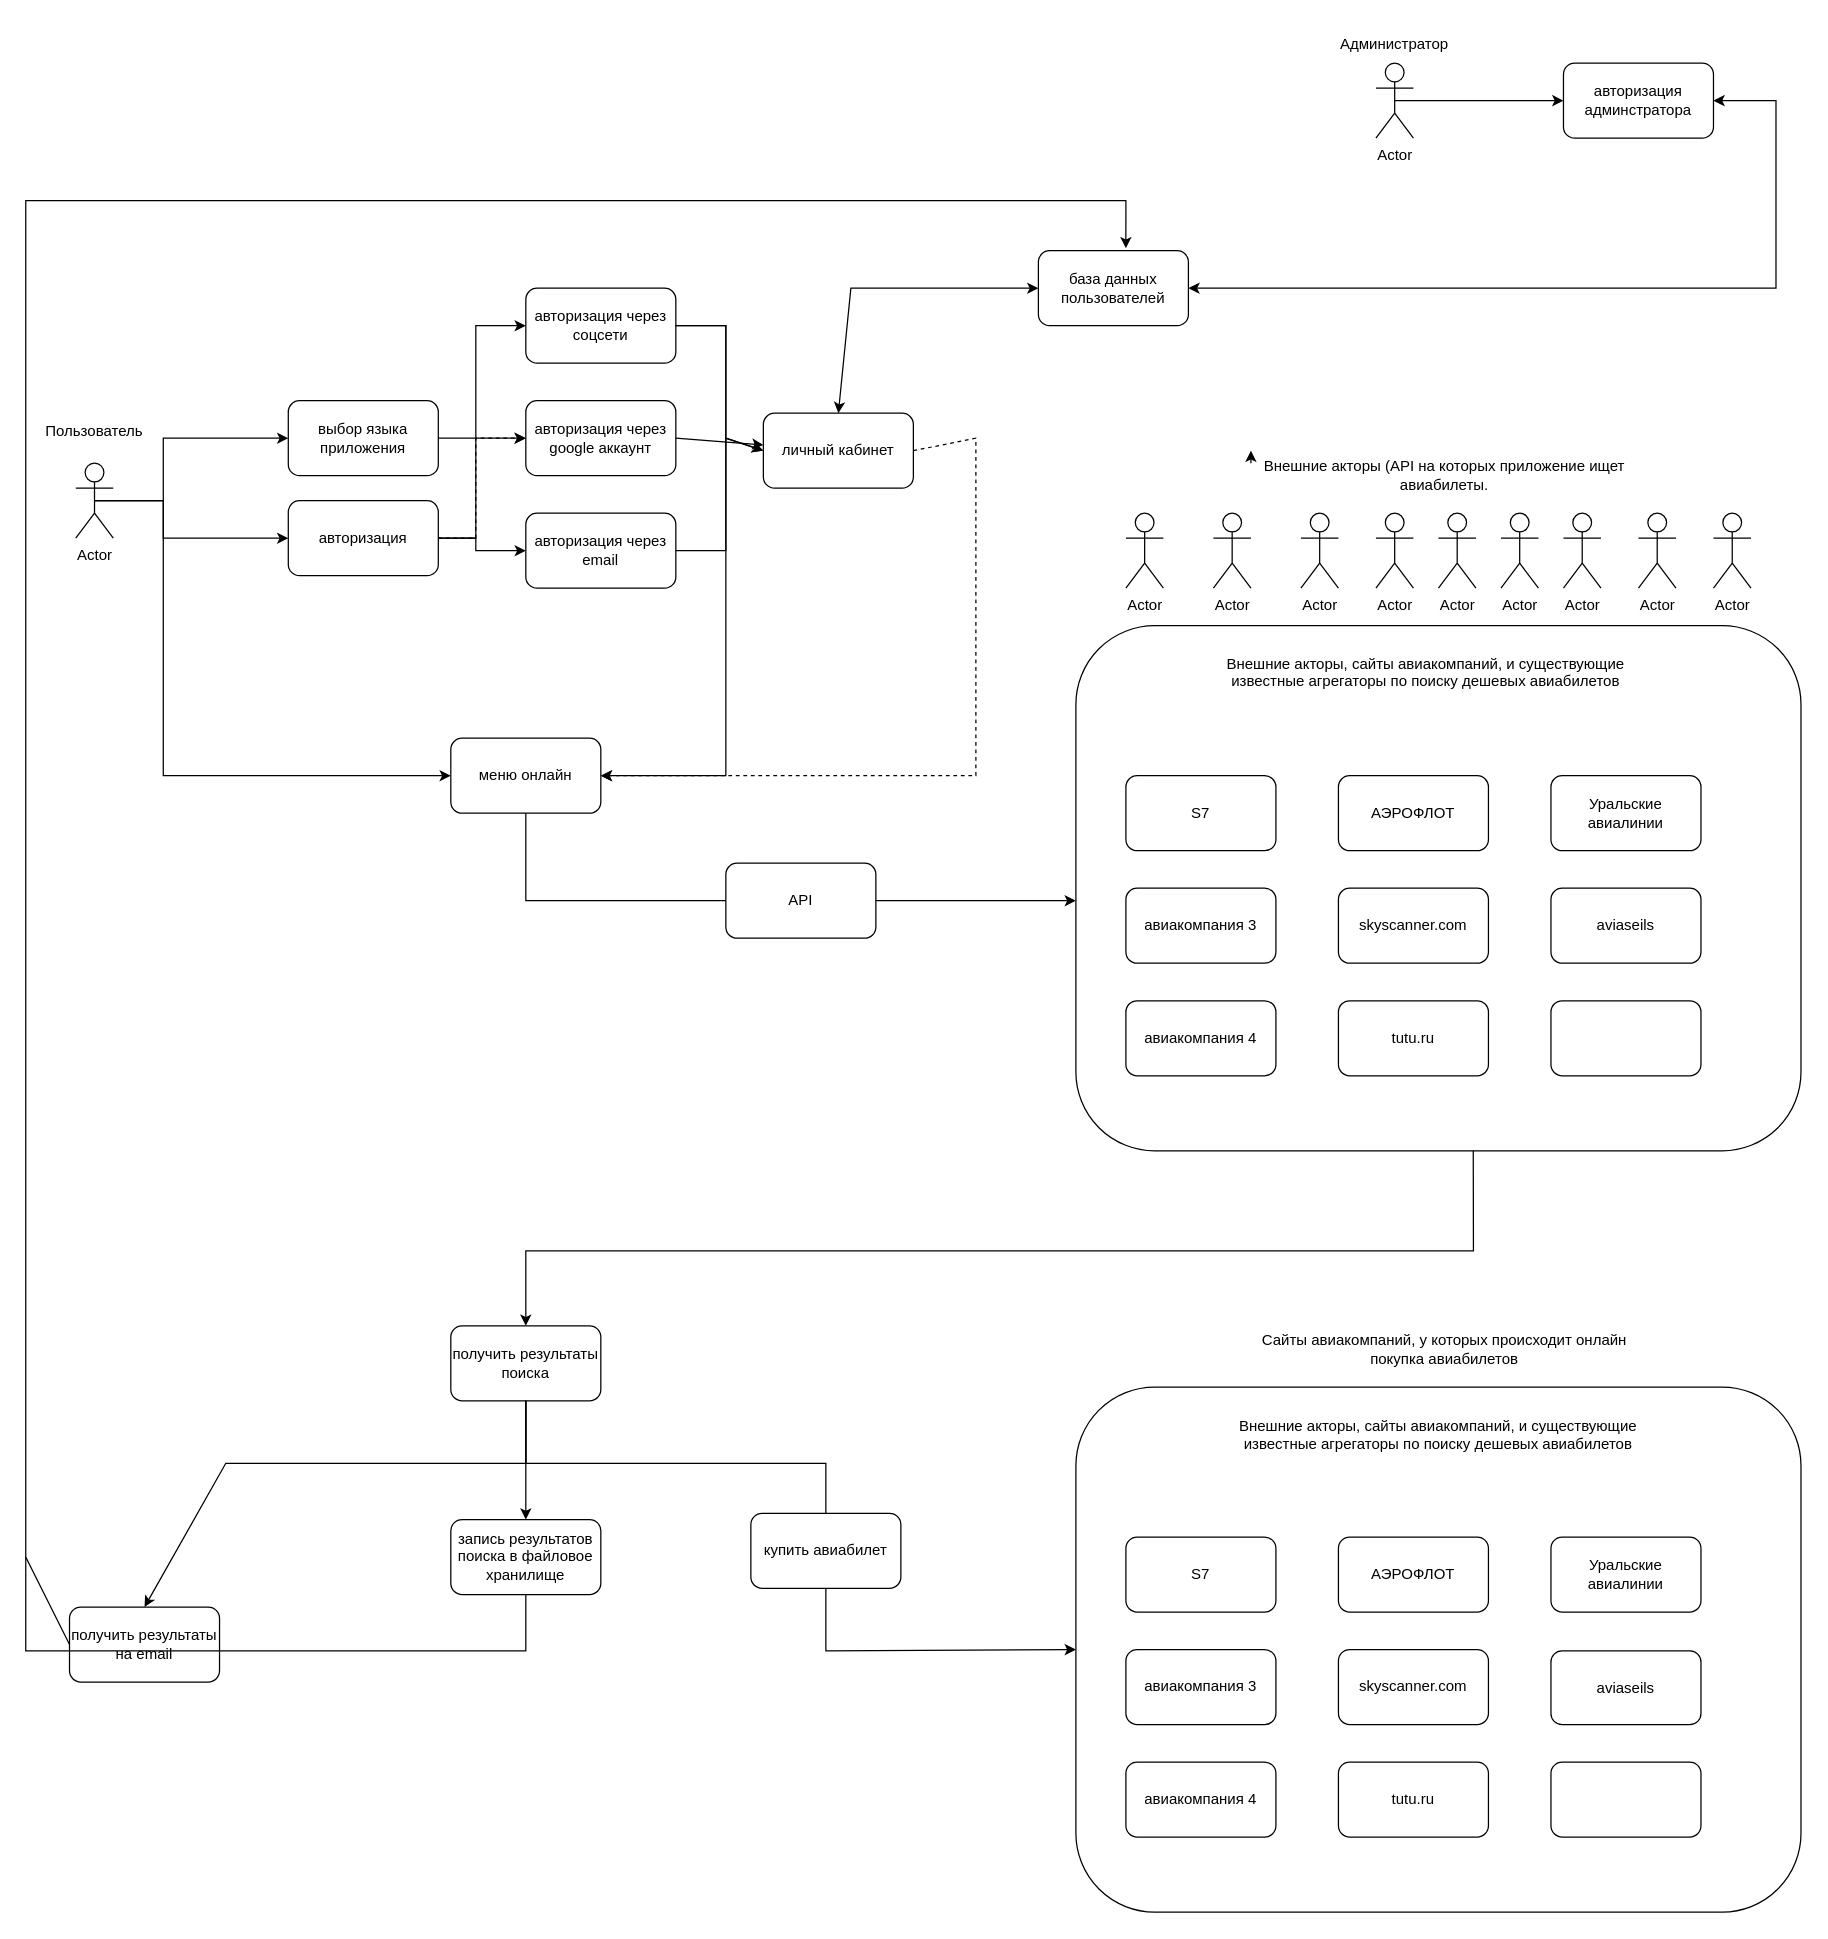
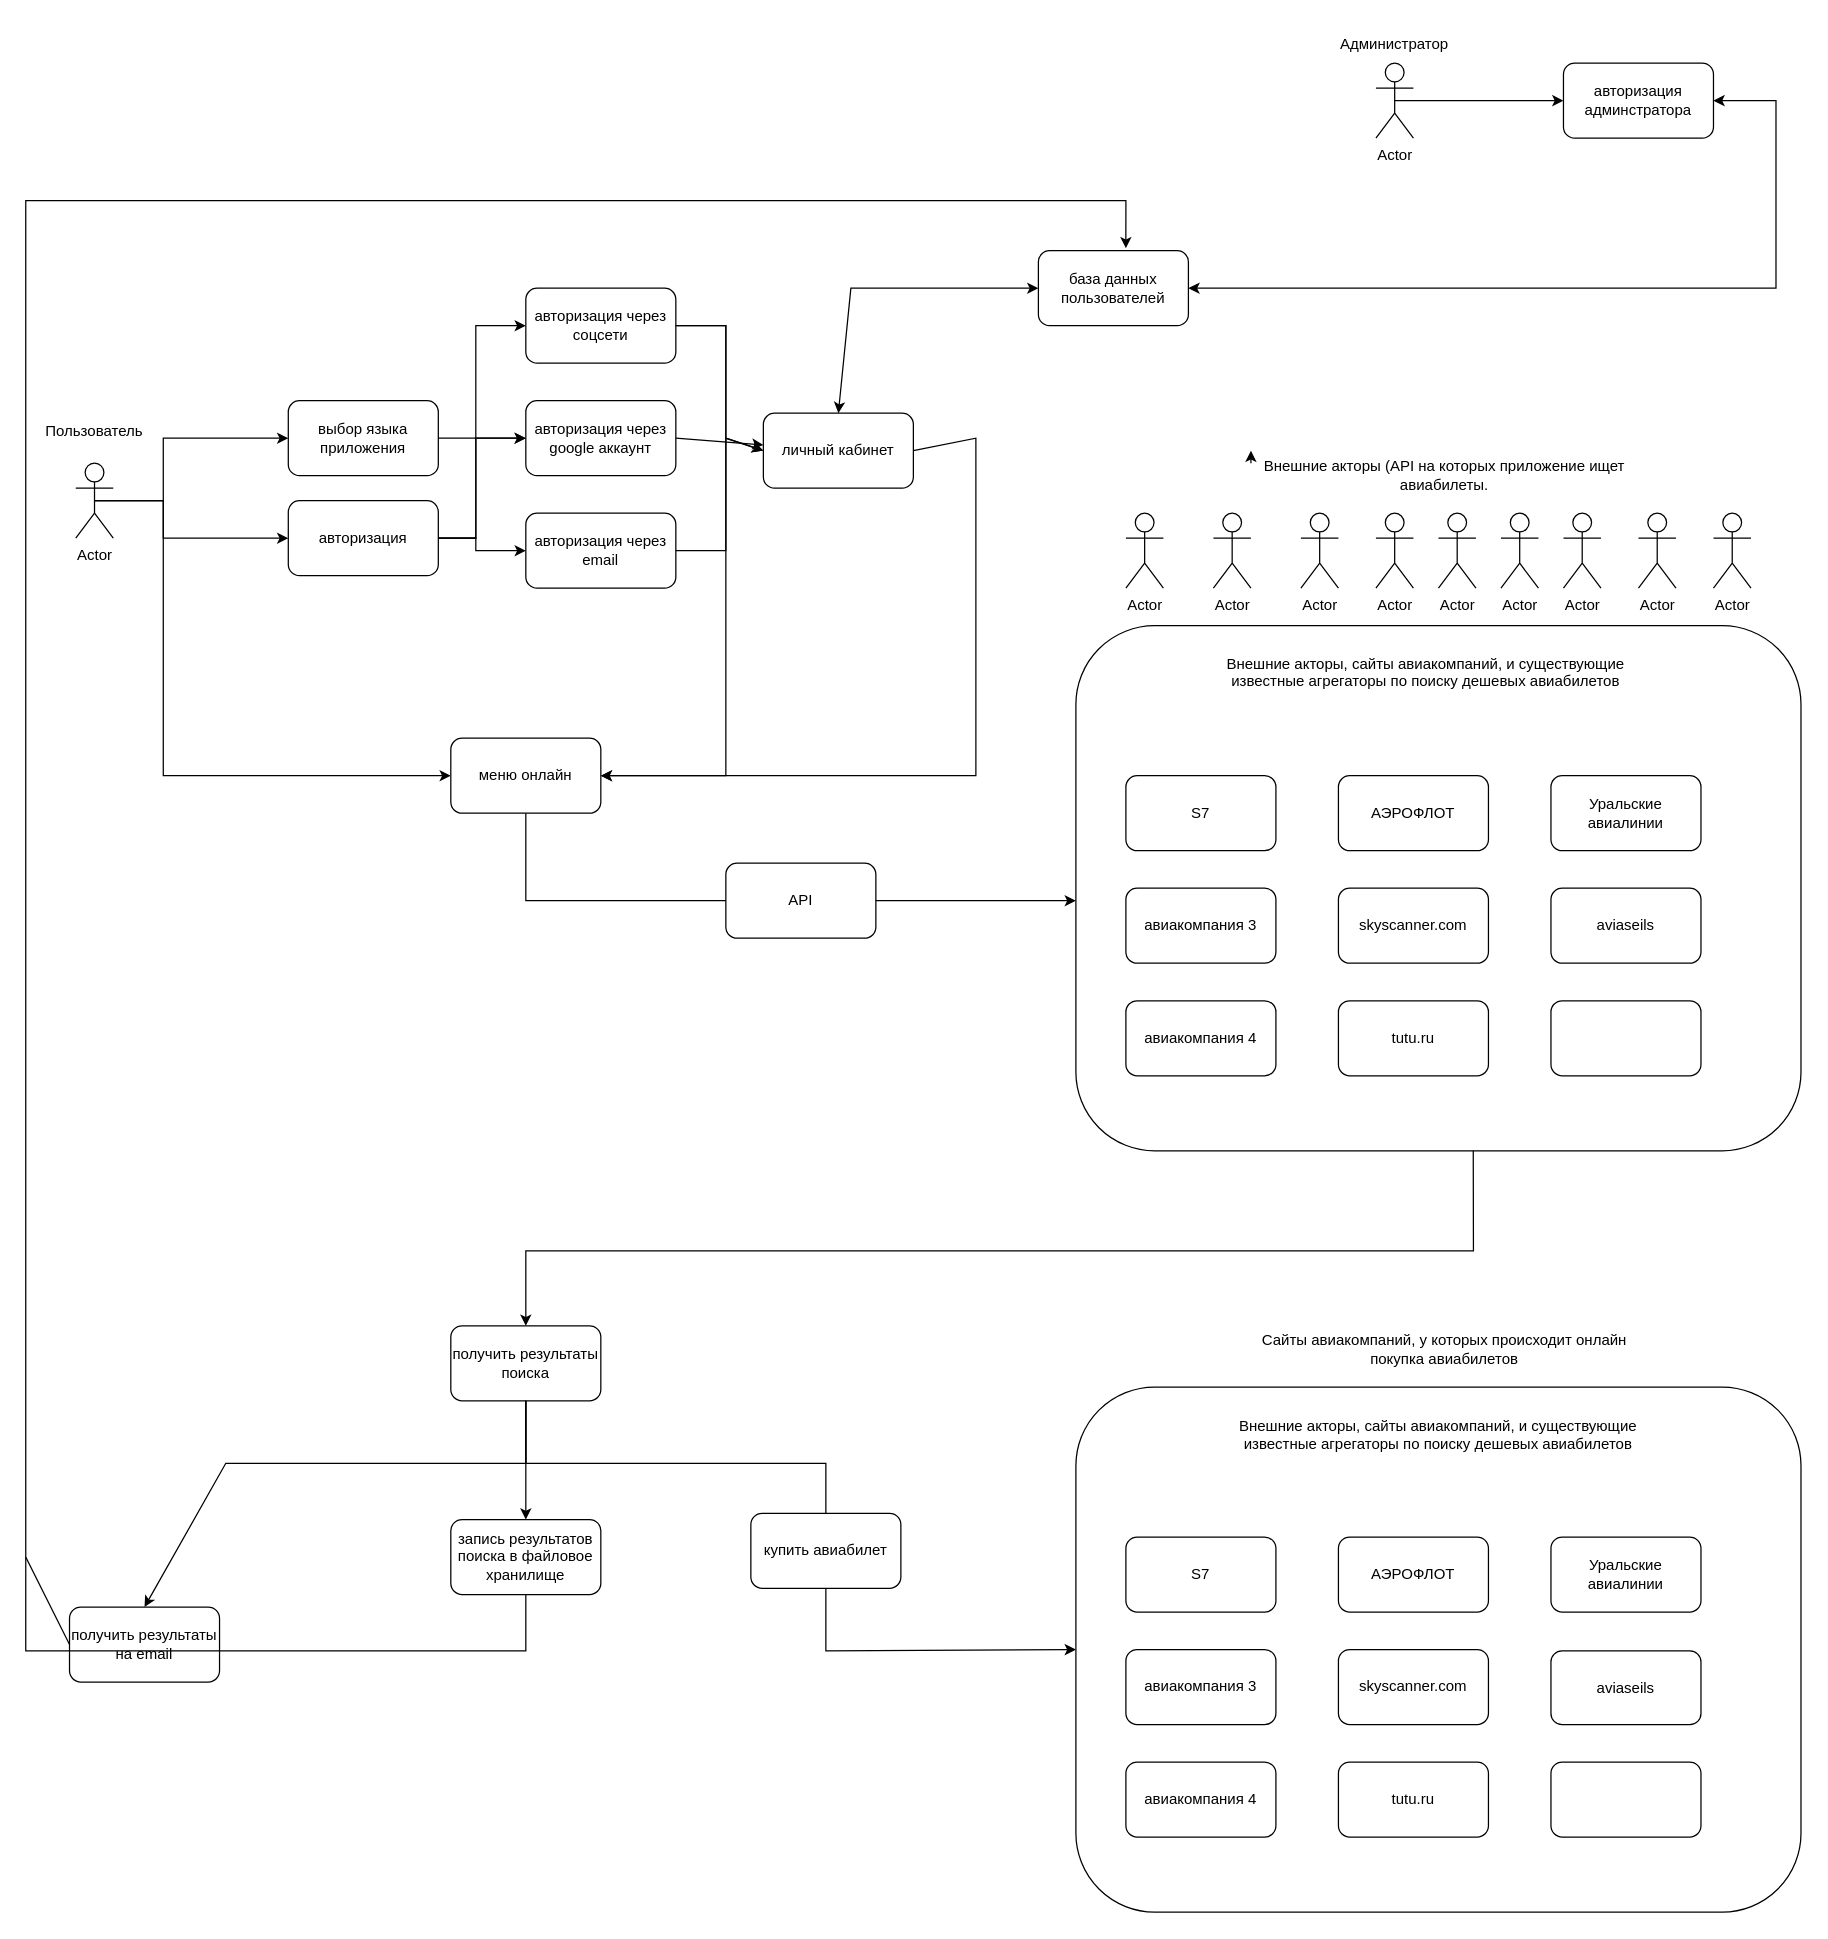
edge "авторизация" -> "авторизация через google аккаунт": style dashed -> solid
edge "личный кабинет" -> "меню онлайн": style dashed -> solid
